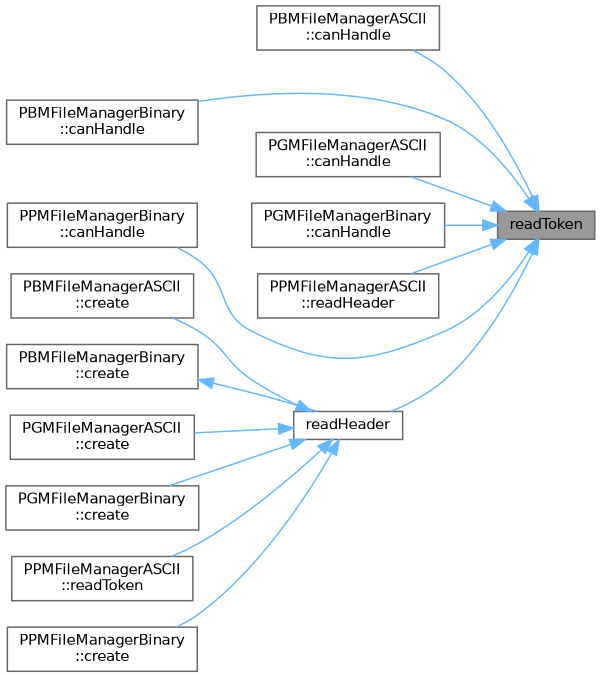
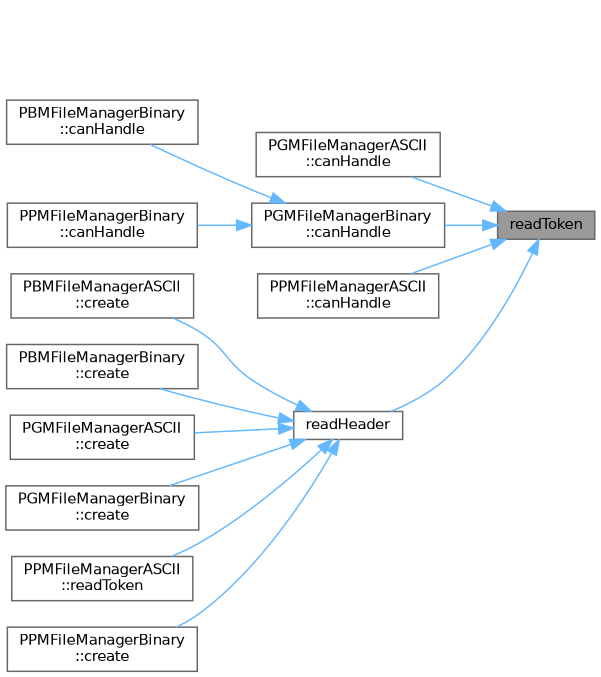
node "PBMFileManagerASCII ::canHandle": removed
edge "PBMFileManagerBinary ::canHandle" -> "readToken": now "PBMFileManagerBinary ::canHandle" -> "PGMFileManagerBinary ::canHandle"
node "PPMFileManagerASCII ::readHeader": label "PPMFileManagerASCII ::readHeader" -> "PPMFileManagerASCII ::canHandle"
edge "PPMFileManagerBinary ::canHandle" -> "readToken": now "PPMFileManagerBinary ::canHandle" -> "PGMFileManagerBinary ::canHandle"
edge "readHeader" -> "PBMFileManagerBinary ::create": reversed
